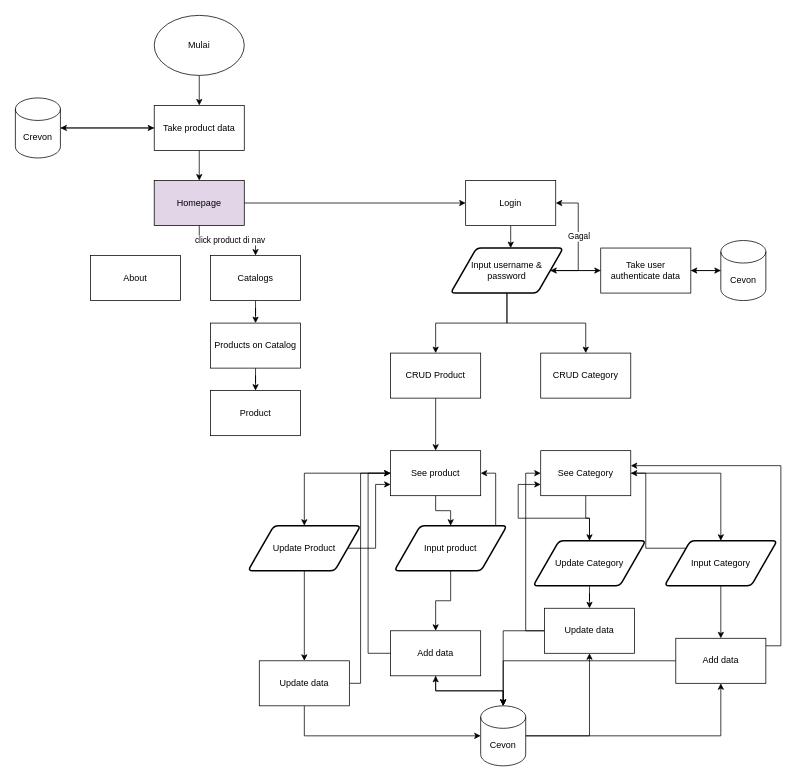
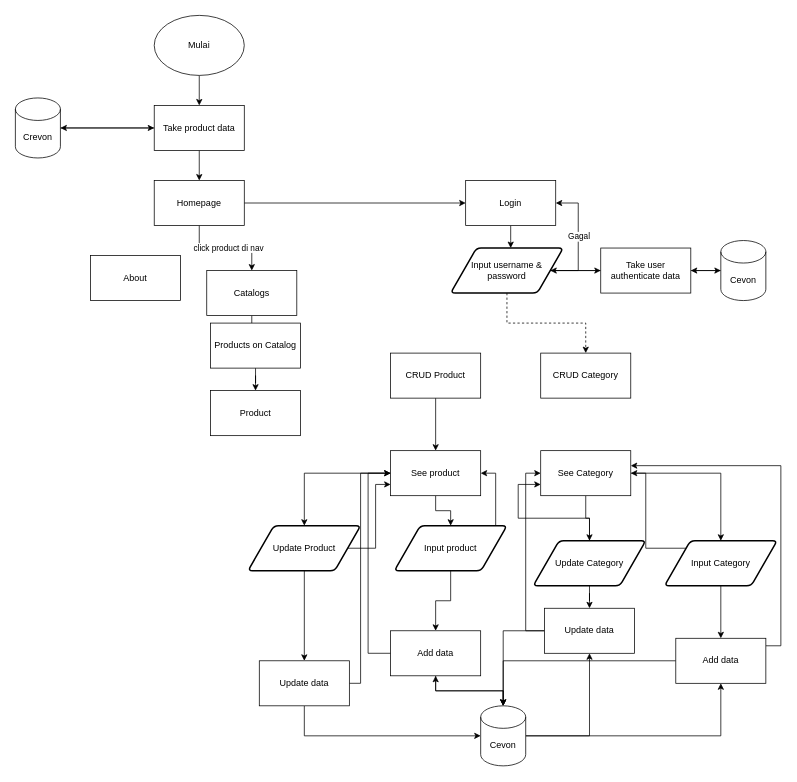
node "Homepage": fillcolor #e1d5e7 -> #ffffff
node "Catalogs": moved (255, 278) -> (252, 293)
edge "Input username & password" -> "CRUD Category": style solid -> dashed
edge "Input username & password" -> "CRUD Product": removed
